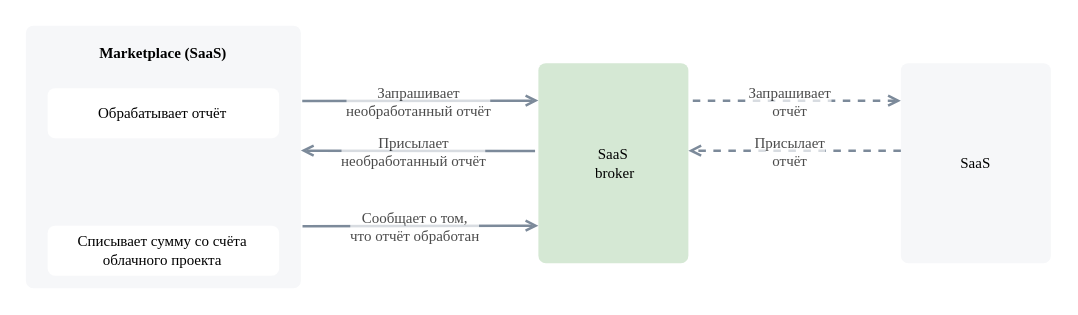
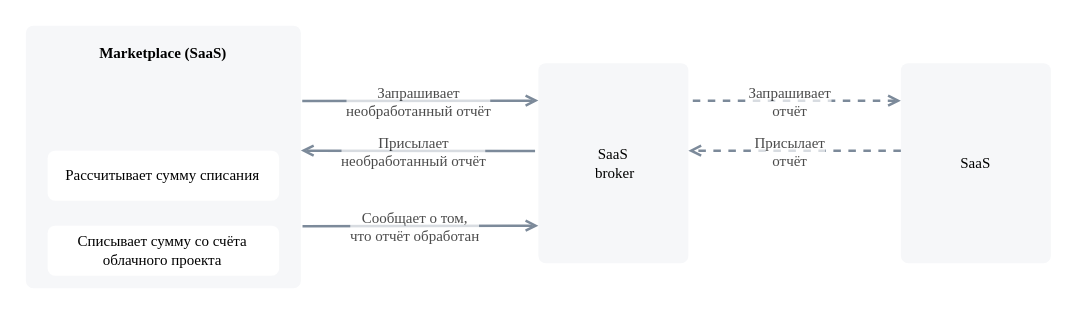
node "Обрабатывает отчёт": removed
node "SaaS broker": fillcolor #d5e8d4 -> #f6f7f9
node "Рассчитывает сумму списания": added
